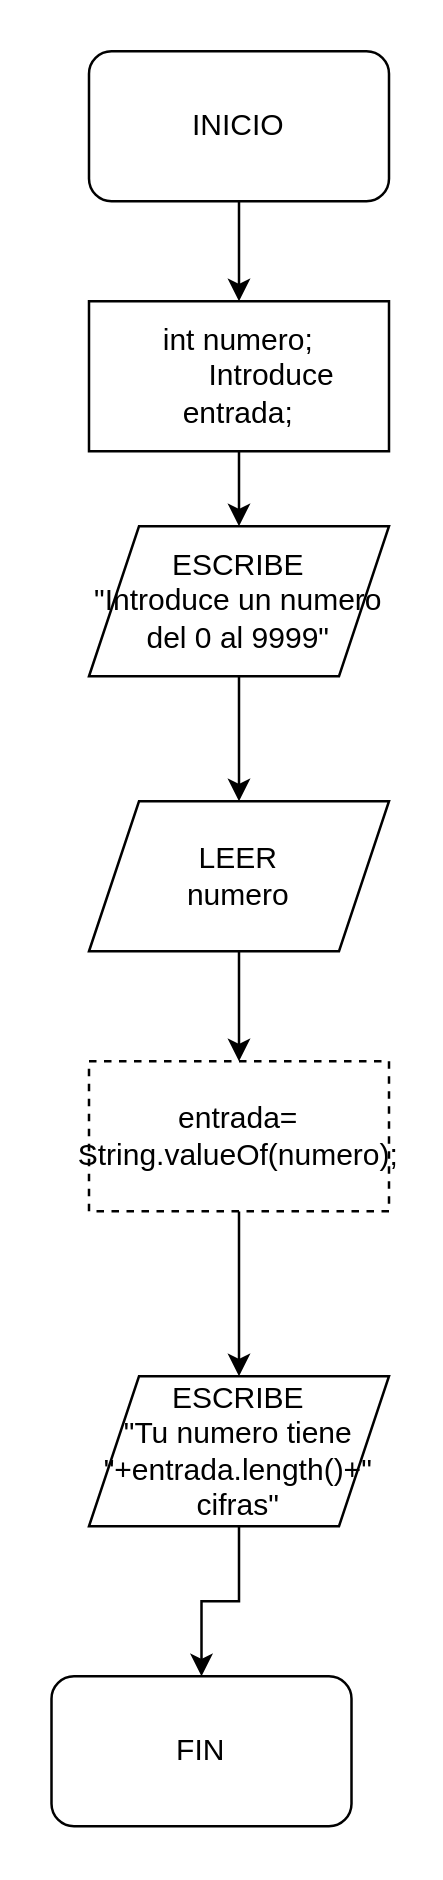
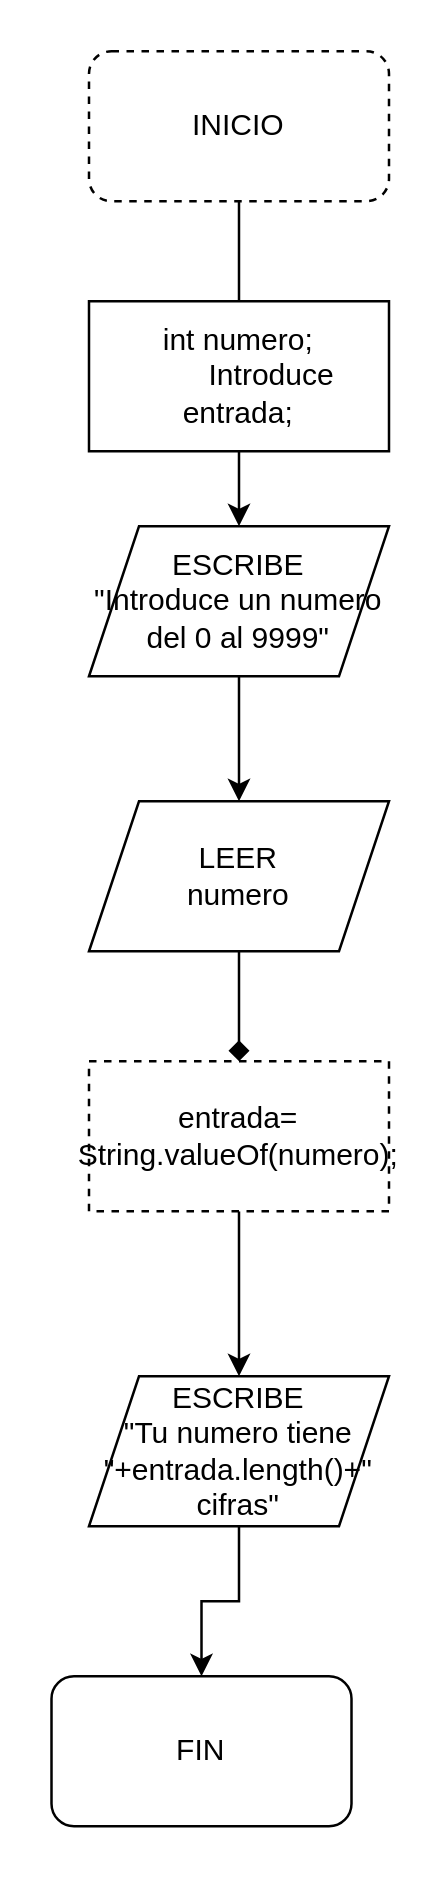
node "INICIO": style solid -> dashed
edge "INICIO" -> "int numero; Introduce entrada;": arrowhead classic -> none
edge "LEER numero" -> "entrada= String.valueOf(numero);": arrowhead classic -> diamond
